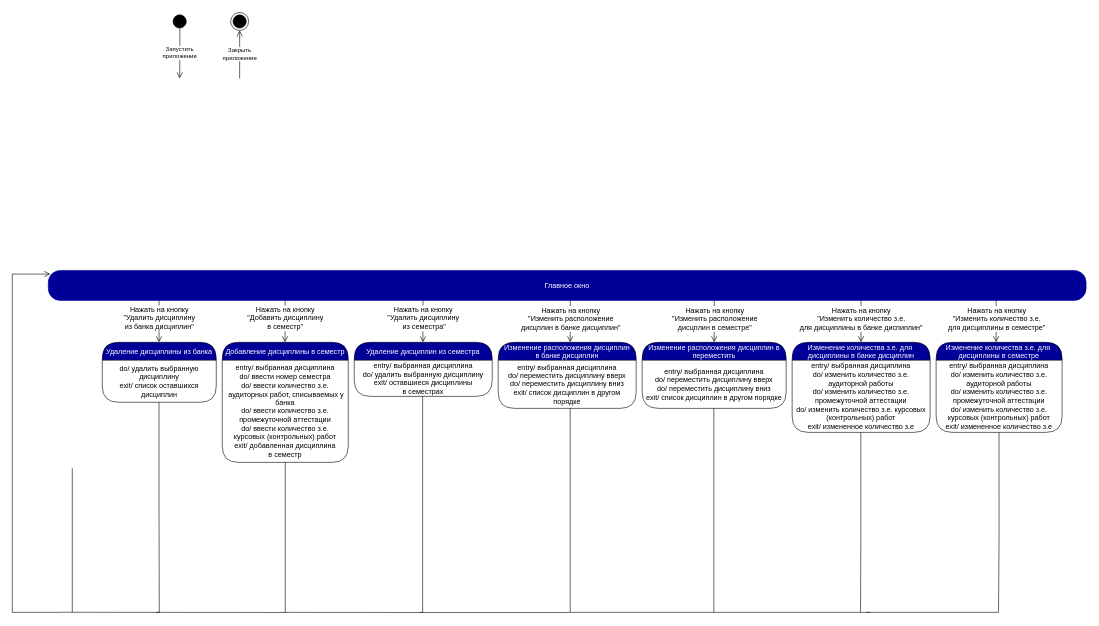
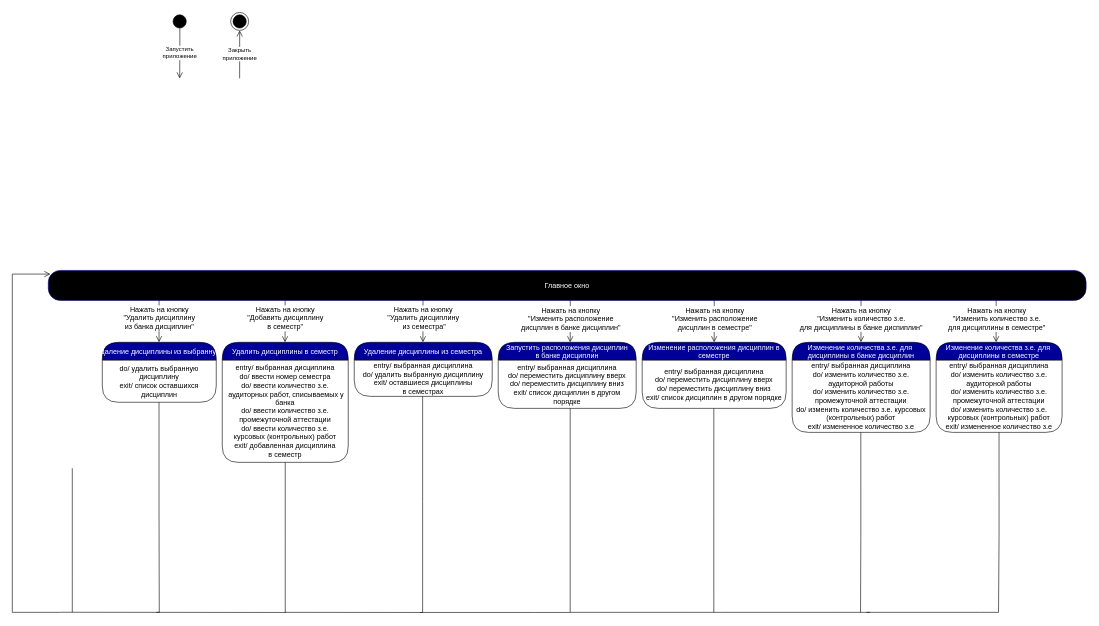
node "Главное окно": fillcolor #000099 -> #000000
node "Изменение расположения дисциплин в банке дисциплин": label "Изменение расположения дисциплин в банке дисциплин" -> "Запустить расположения дисциплин в банке дисциплин"
node "Изменение расположения дисциплин в переместить": label "Изменение расположения дисциплин в переместить" -> "Изменение расположения дисциплин в семестре"
node "Удаление дисциплины из банка": label "Удаление дисциплины из банка" -> "Удаление дисциплины из выбранную"
node "Добавление дисциплины в семестр": label "Добавление дисциплины в семестр" -> "Удалить дисциплины в семестр"
node "Удаление дисциплин из семестра": label "Удаление дисциплин из семестра" -> "Удаление дисциплины из семестра"
